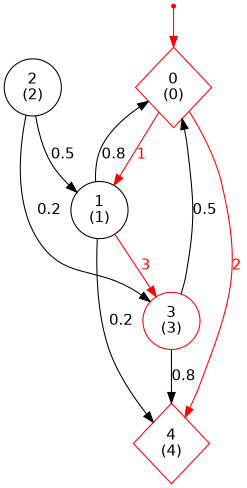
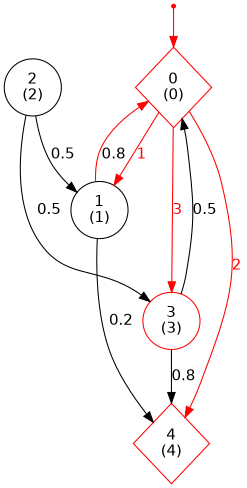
edge "1 (1)" -> "0 (0)": color black -> red
edge "2 (2)" -> "3 (3)": label "0.2" -> "0.5"
edge "1 (1)" -> "3 (3)": now "0 (0)" -> "3 (3)"
